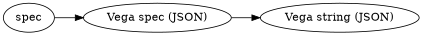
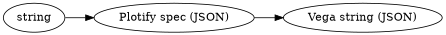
node "spec": label "spec" -> "string"
node "Vega spec (JSON)": label "Vega spec (JSON)" -> "Plotify spec (JSON)"
